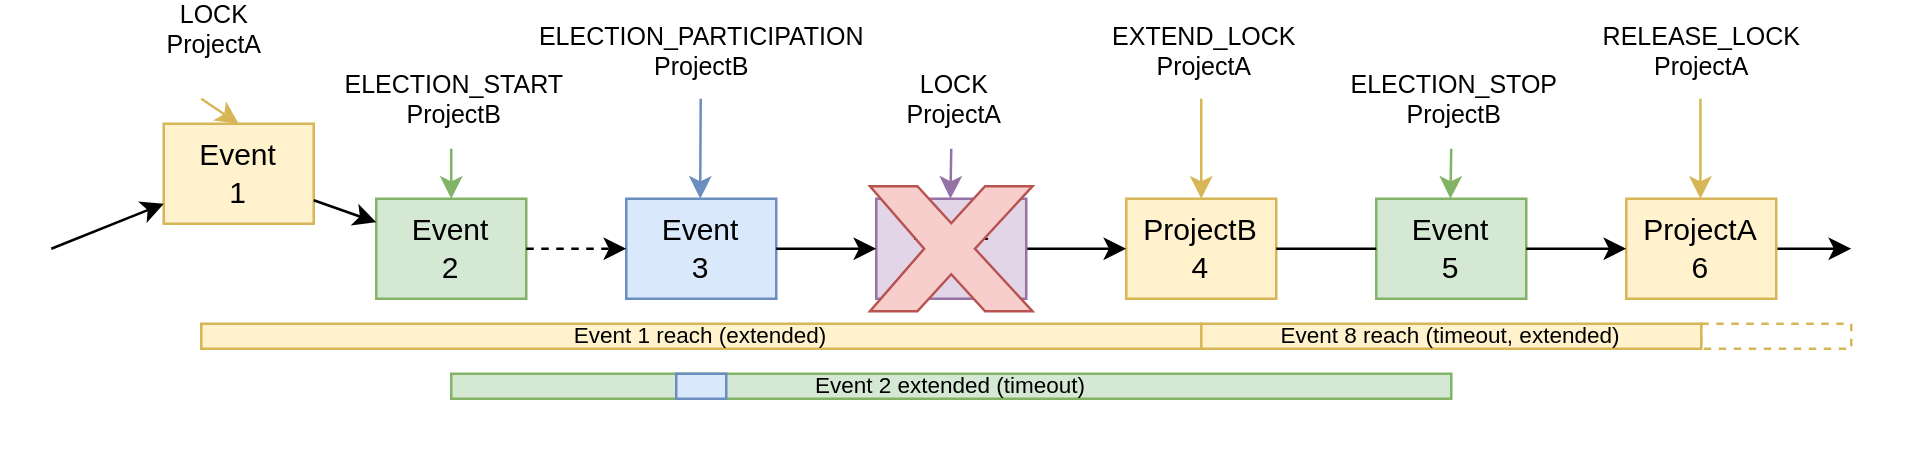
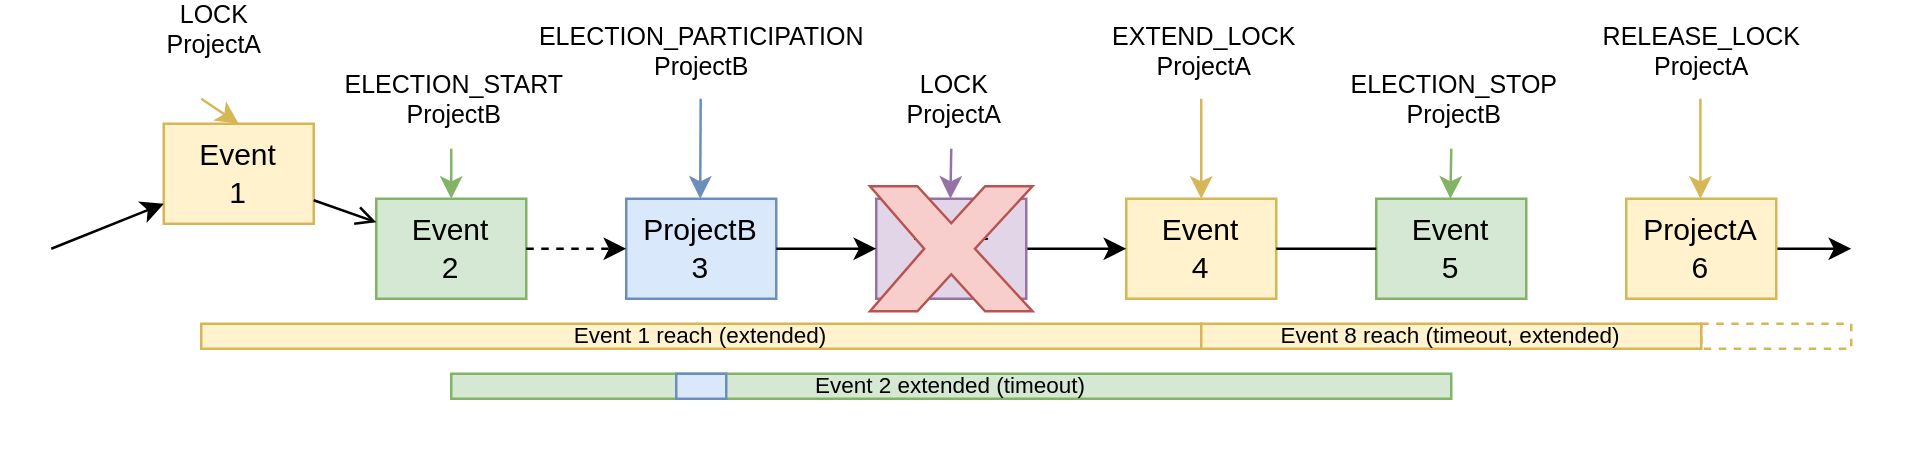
edge "Event 1" -> "Event 2": arrowhead classic -> open
node "Event 3": label "Event 3" -> "ProjectB 3"
node "ProjectB 4": label "ProjectB 4" -> "Event 4"
edge "Event 5" -> "ProjectA 6": removed
